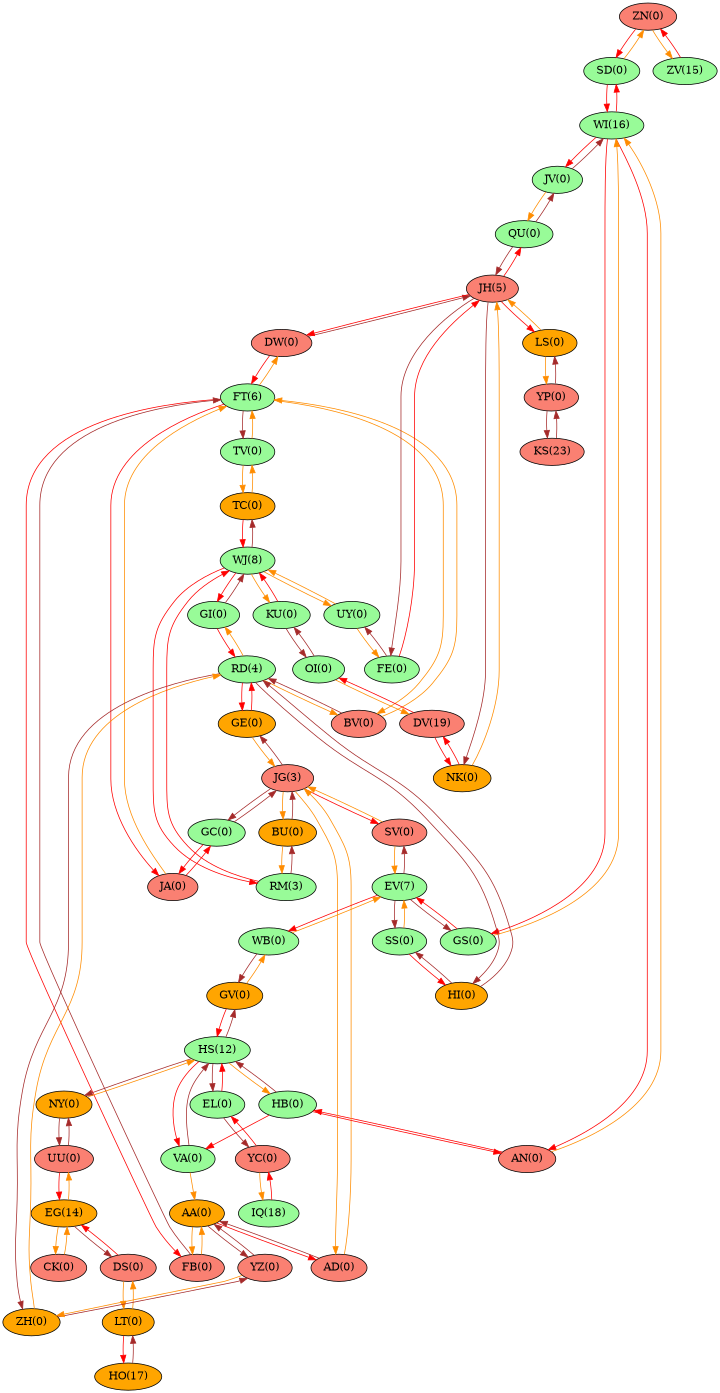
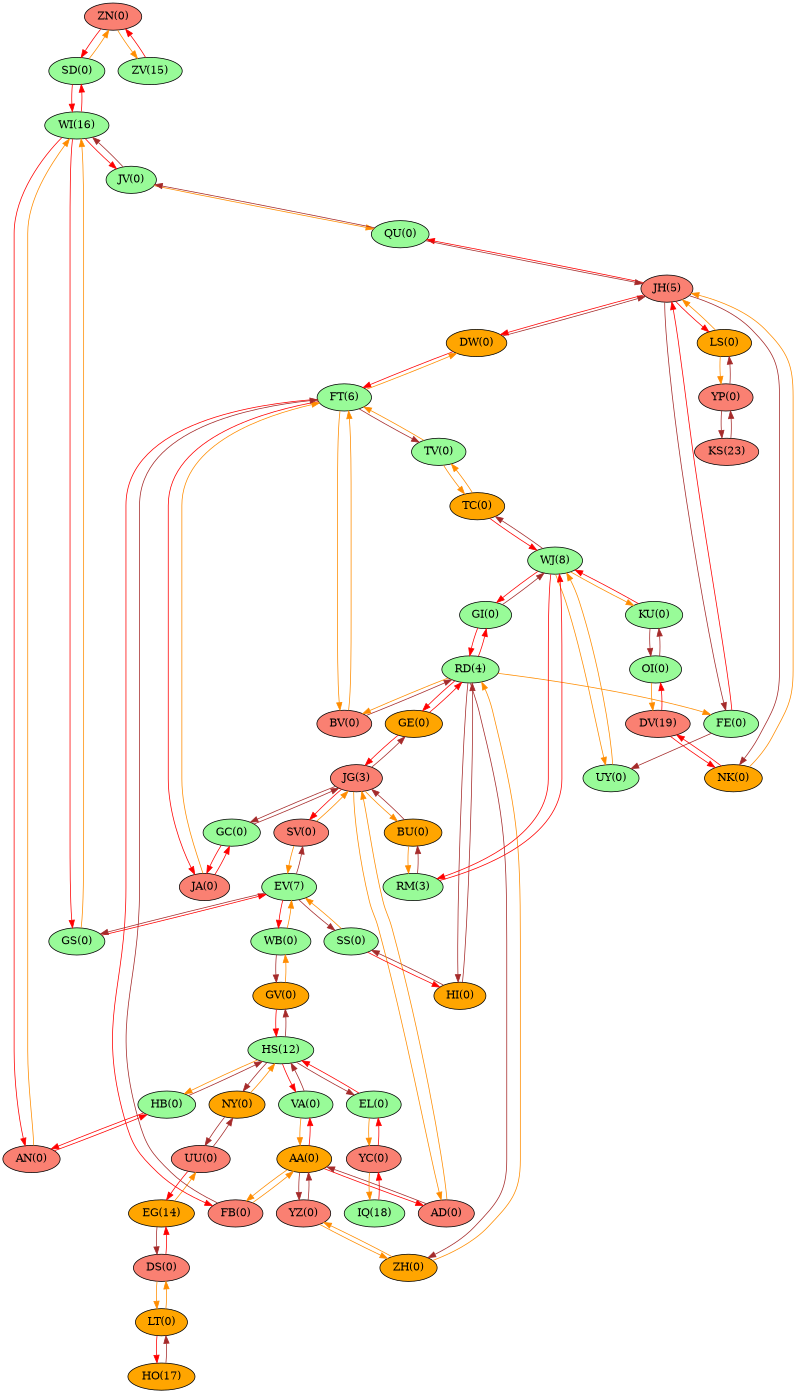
node "DW(0)": fillcolor salmon -> orange
edge "UY(0)" -> "FE(0)": now "RD(4)" -> "FE(0)"
edge "RD(4)" -> "GI(0)": color darkorange -> red
edge "GE(0)" -> "JG(3)": color darkorange -> red
edge "HB(0)" -> "VA(0)": now "AA(0)" -> "VA(0)"
edge "EL(0)" -> "YC(0)": color brown -> darkorange
node "CK(0)": removed
edge "ZH(0)" -> "YZ(0)": color brown -> darkorange
